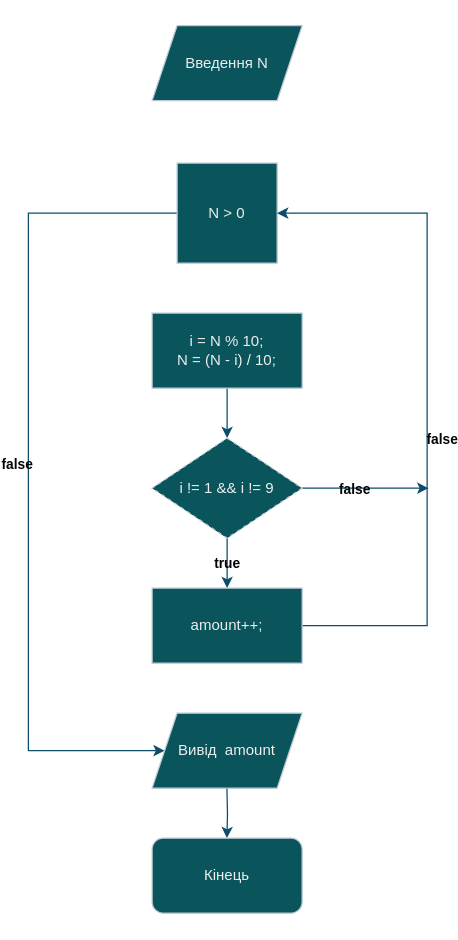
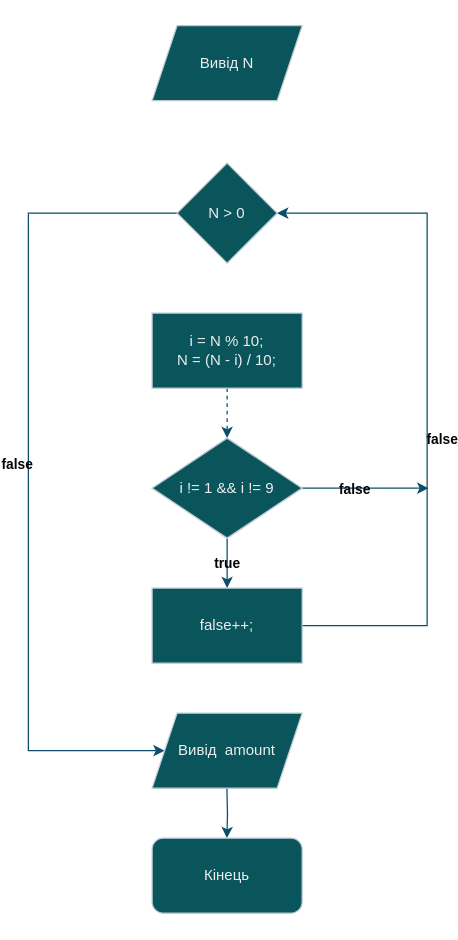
node "Введення N": label "Введення N" -> "Вивід N"
node "N > 0": shape rectangle -> diamond
edge "i = N % 10; N = (N - i) / 10;" -> "i != 1 && i != 9": style solid -> dashed
node "i != 1 && i != 9": style dashed -> solid
node "amount++;": label "amount++;" -> "false++;"
